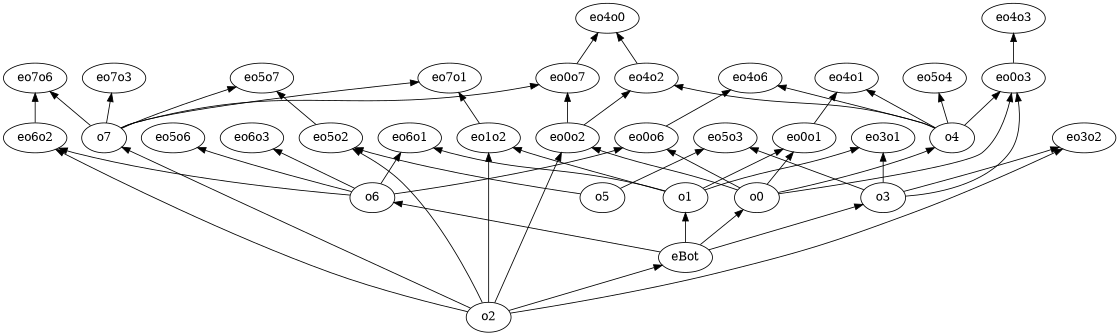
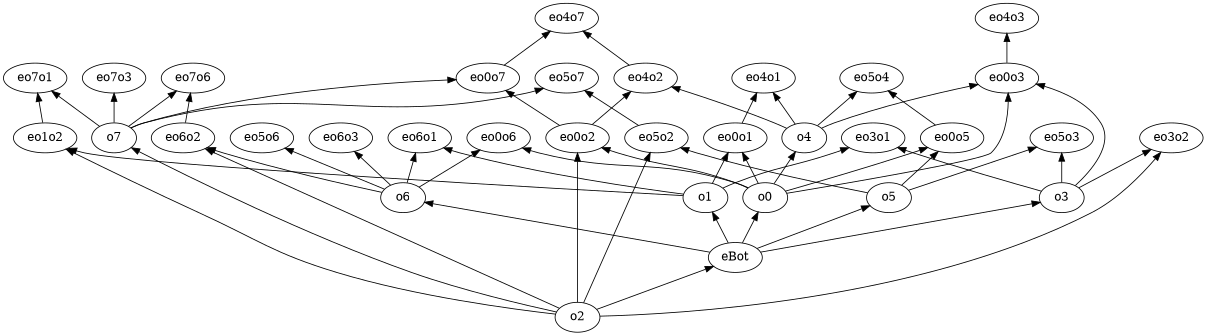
node "eo4o0": label "eo4o0" -> "eo4o7"
node "eo4o6": removed
node "eo0o5": added
edge "eBot" -> "o5": added
